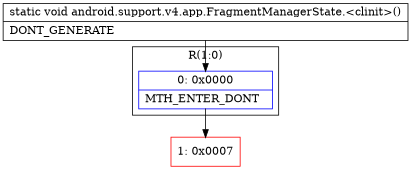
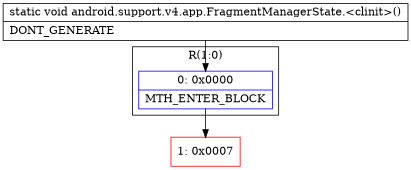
node "0: 0x0000": text "MTH_ENTER_DONT" -> "MTH_ENTER_BLOCK"
